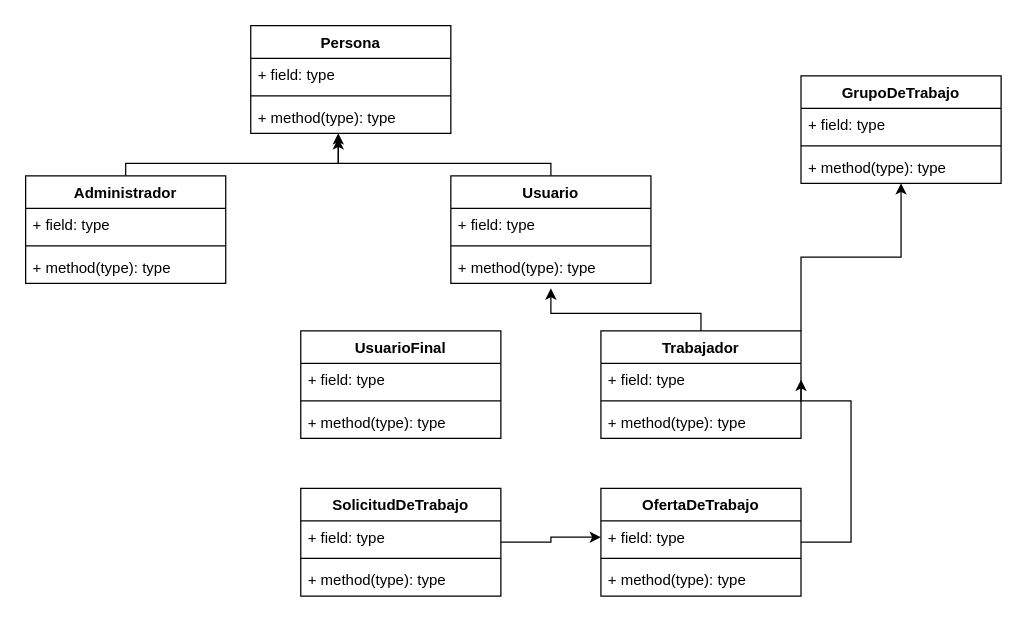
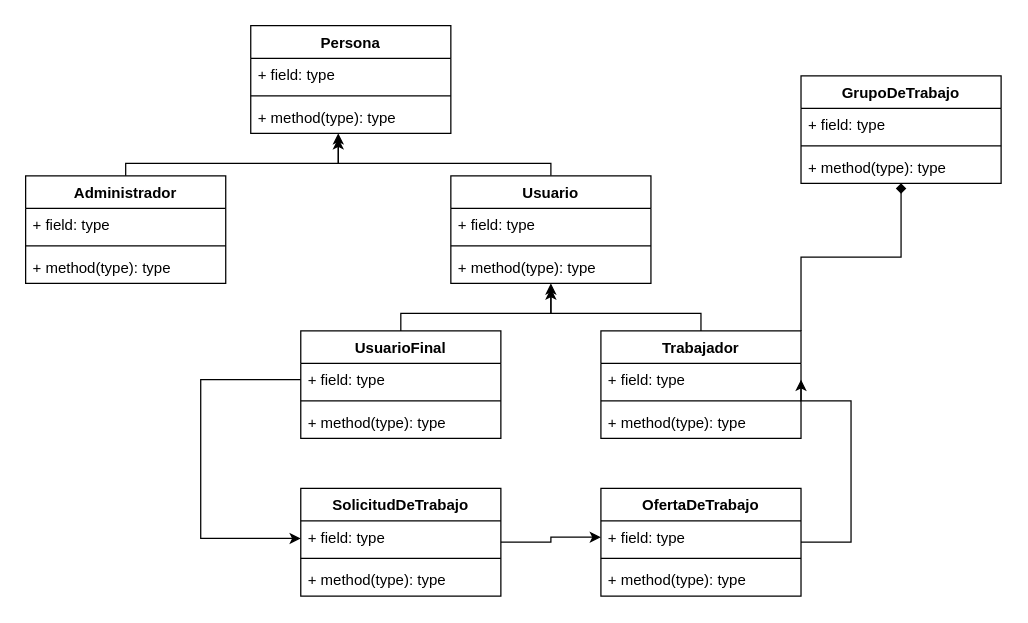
edge "Trabajador" -> "GrupoDeTrabajo": arrowhead classic -> diamond
edge "UsuarioFinal" -> "Usuario": added
edge "UsuarioFinal" -> "SolicitudDeTrabajo": added
